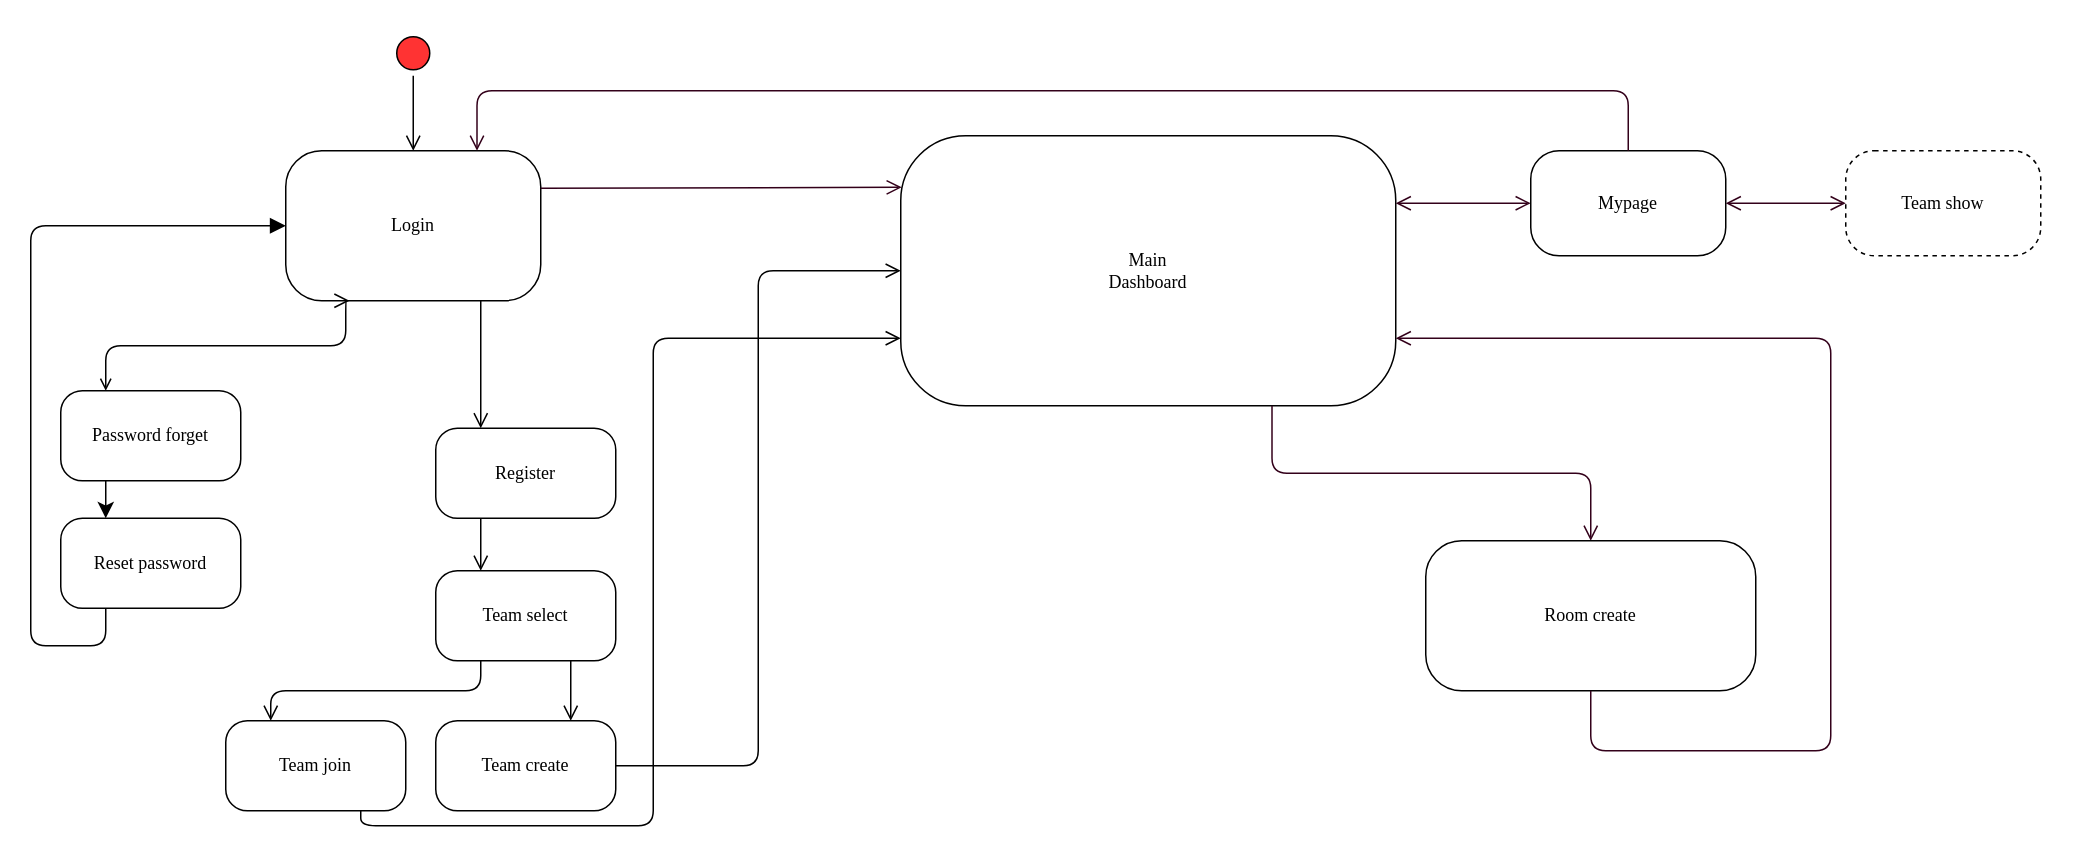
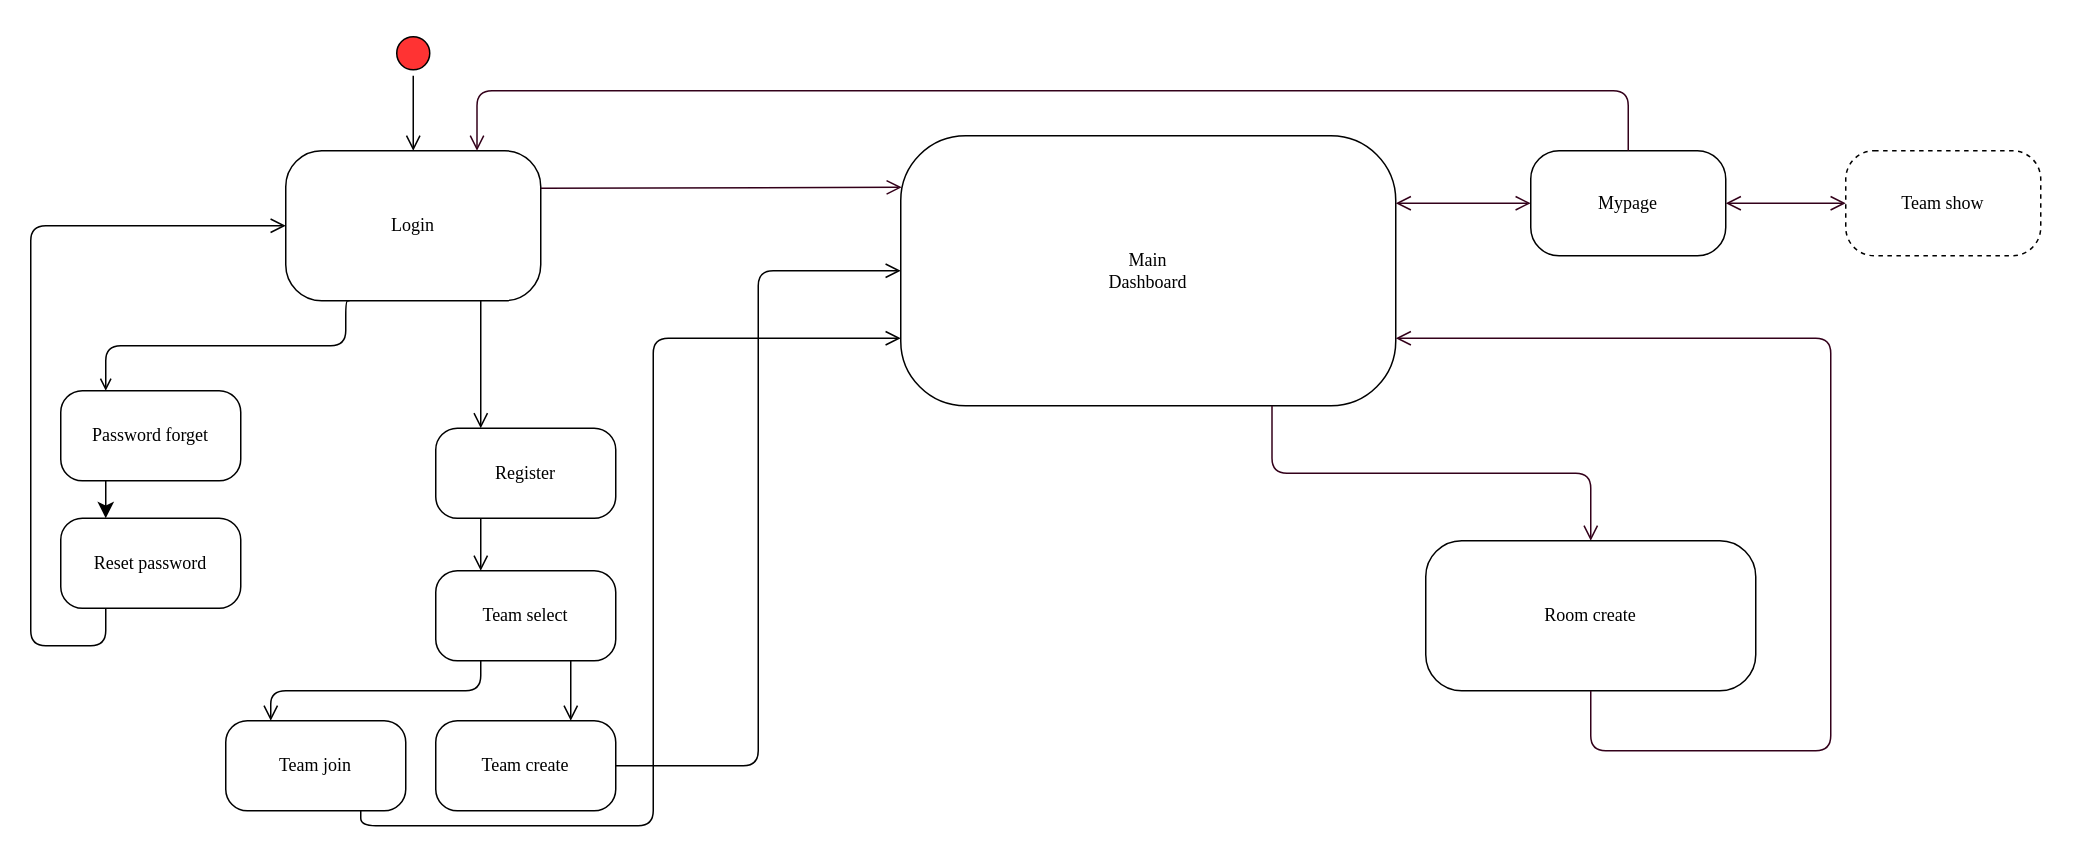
edge "Reset password" -> "Login": arrowhead block -> open
edge "Login" -- "Password forget": arrowhead open -> none
